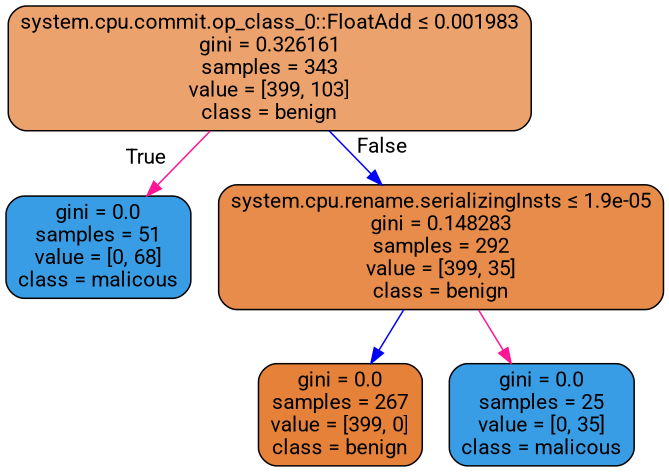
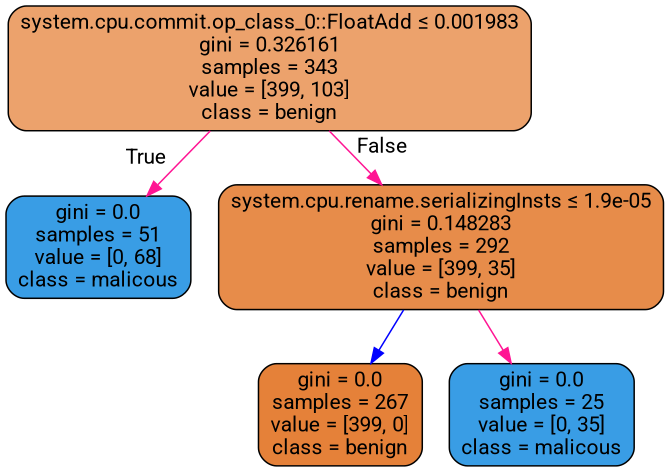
edge "system.cpu.commit.op_class_0::FloatAdd ≤ 0.001983" -> "system.cpu.rename.serializingInsts ≤ 1.9e-05": color blue -> deeppink
